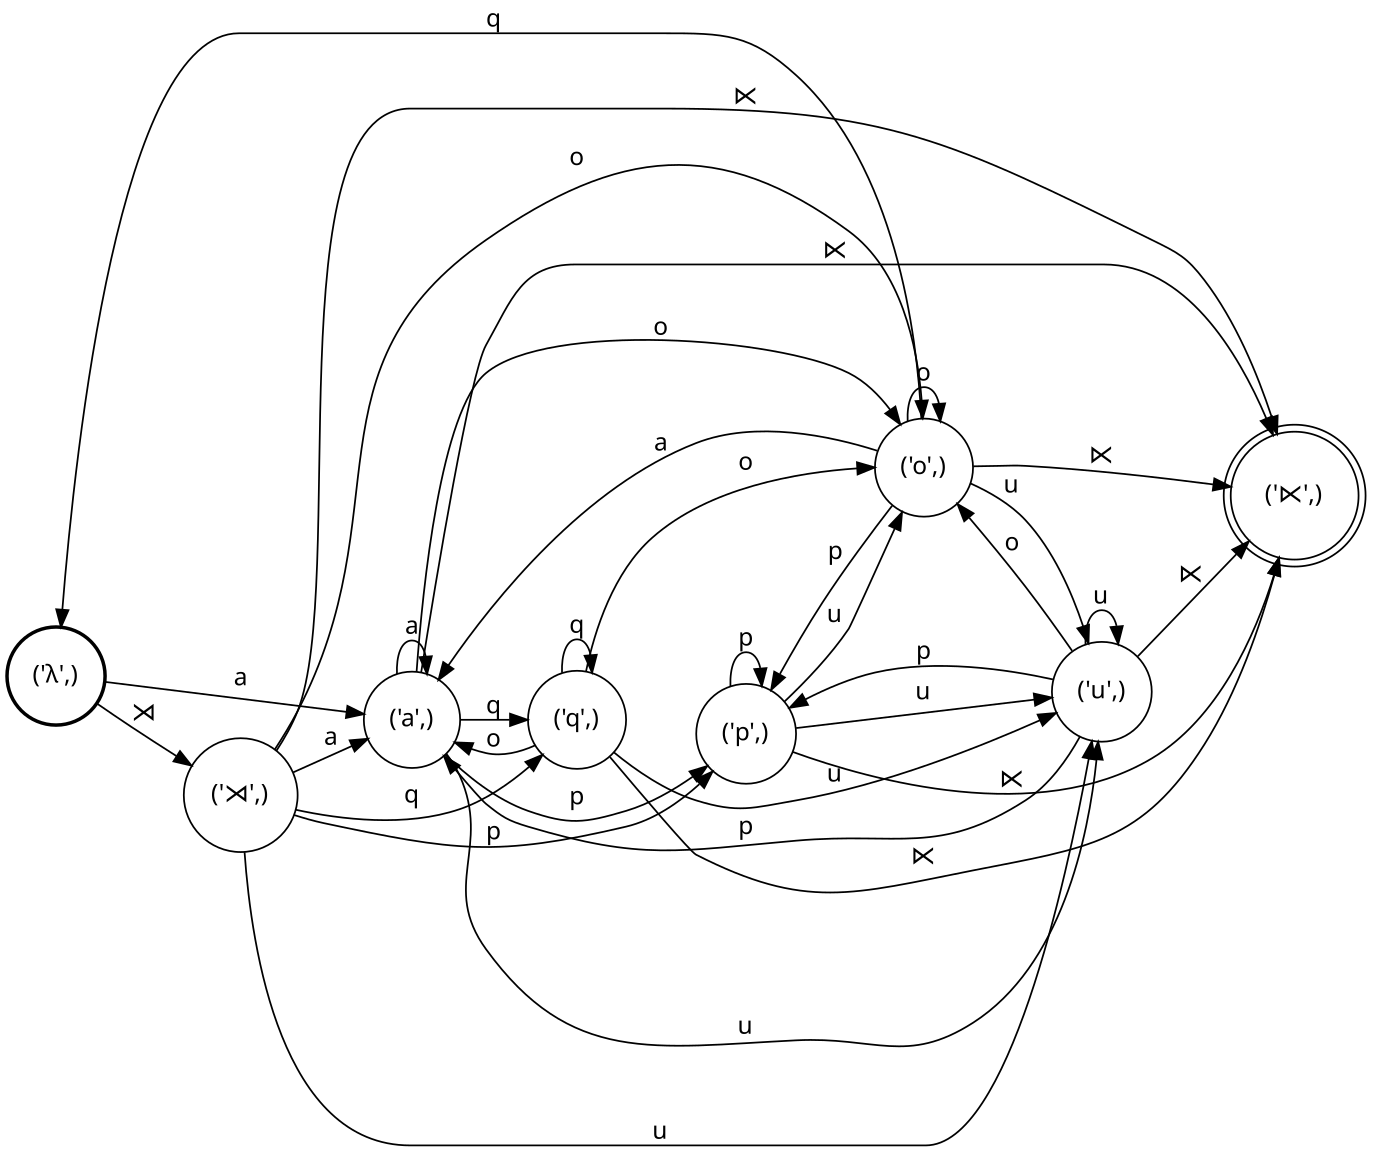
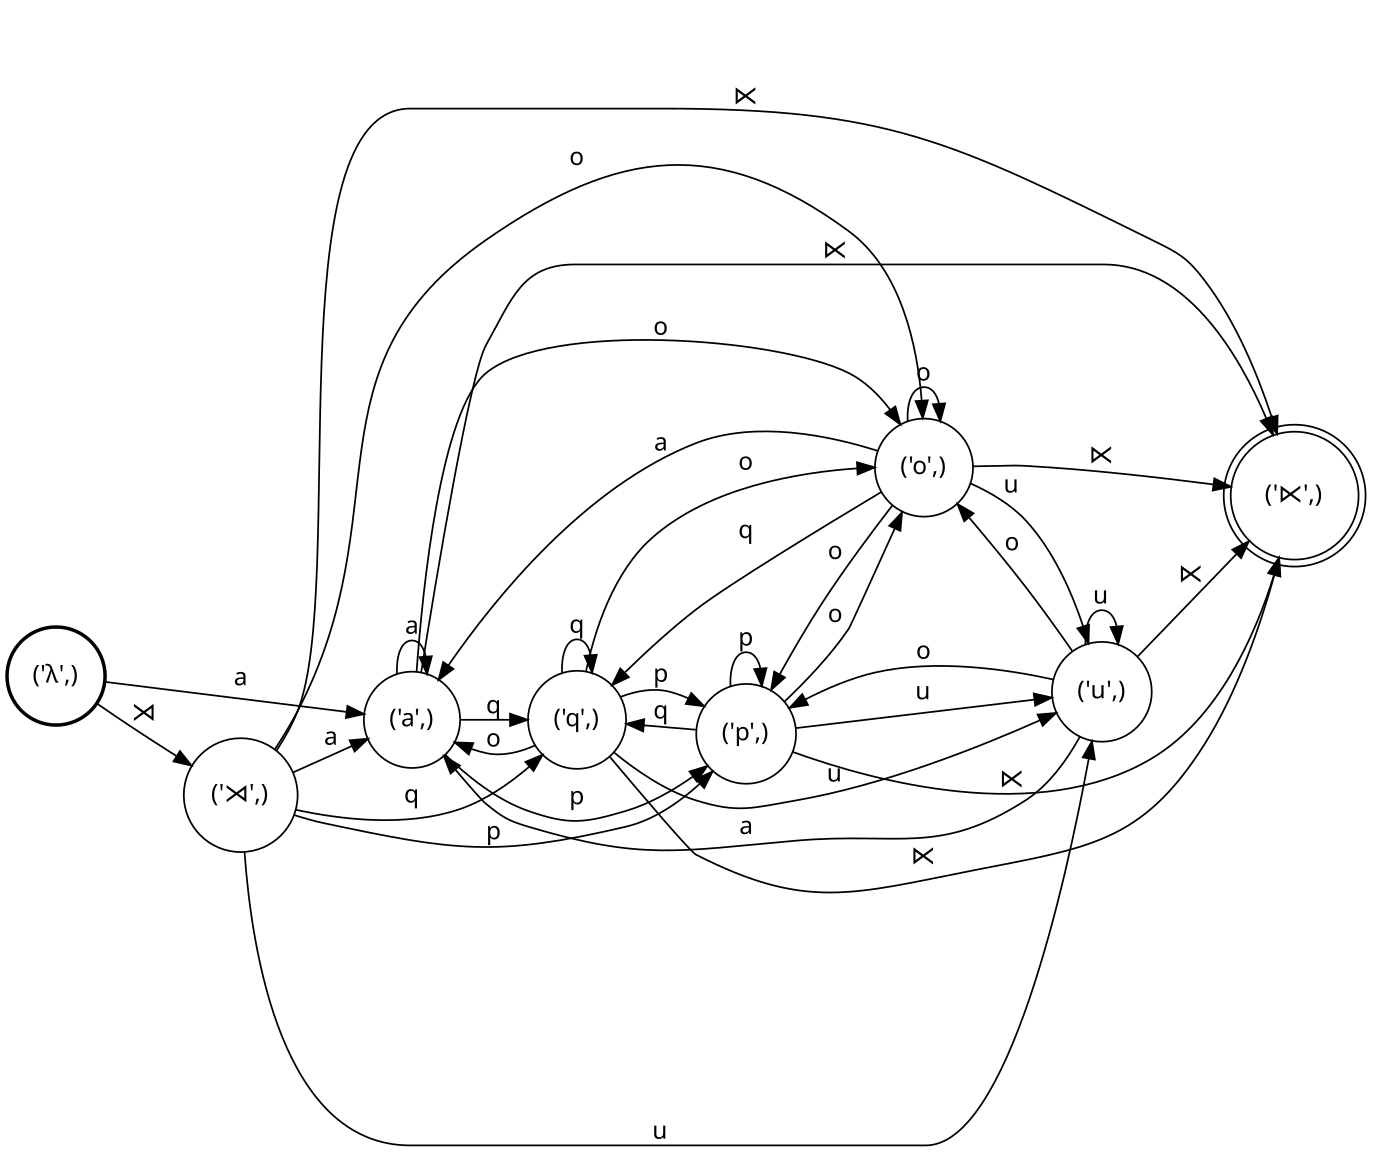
edge "('o',)" -> "('λ',)": now "('o',)" -> "('q',)"
edge "('o',)" -> "('p',)": label "p" -> "o"
edge "('p',)" -> "('o',)": label "u" -> "o"
edge "('u',)" -> "('p',)": label "p" -> "o"
edge "('q',)" -> "('p',)": added, label "p"
edge "('p',)" -> "('q',)": added, label "q"
edge "('u',)" -> "('a',)": label "p" -> "a"
edge "('a',)" -> "('u',)": removed, label "u"
